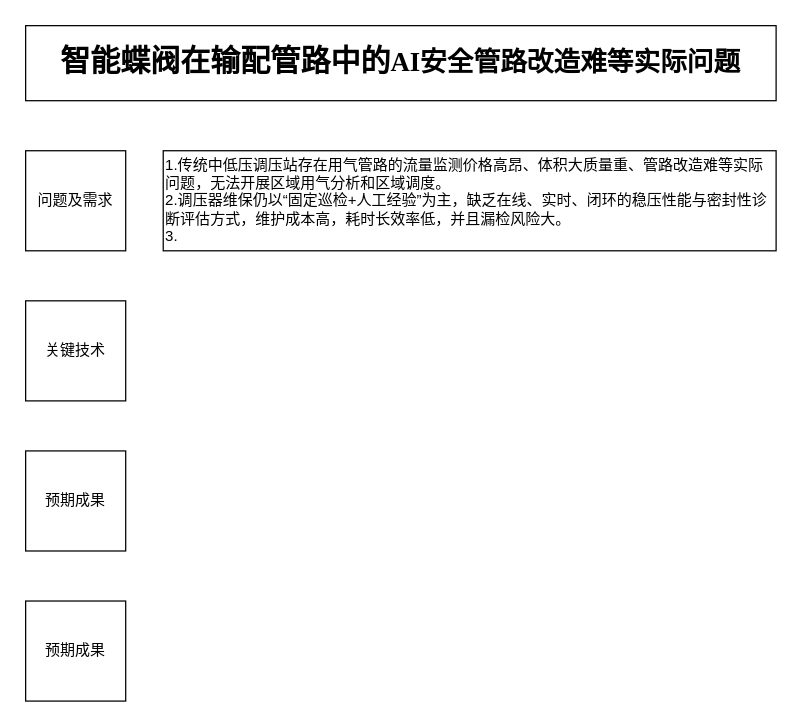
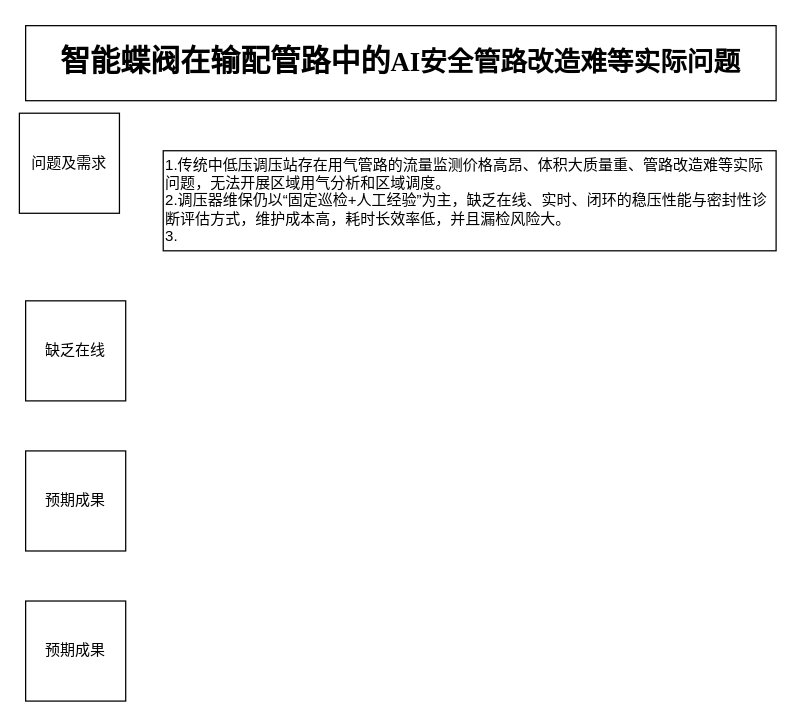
node "问题及需求": moved (76, 201) -> (69, 163)
node "关键技术": label "关键技术" -> "缺乏在线"
